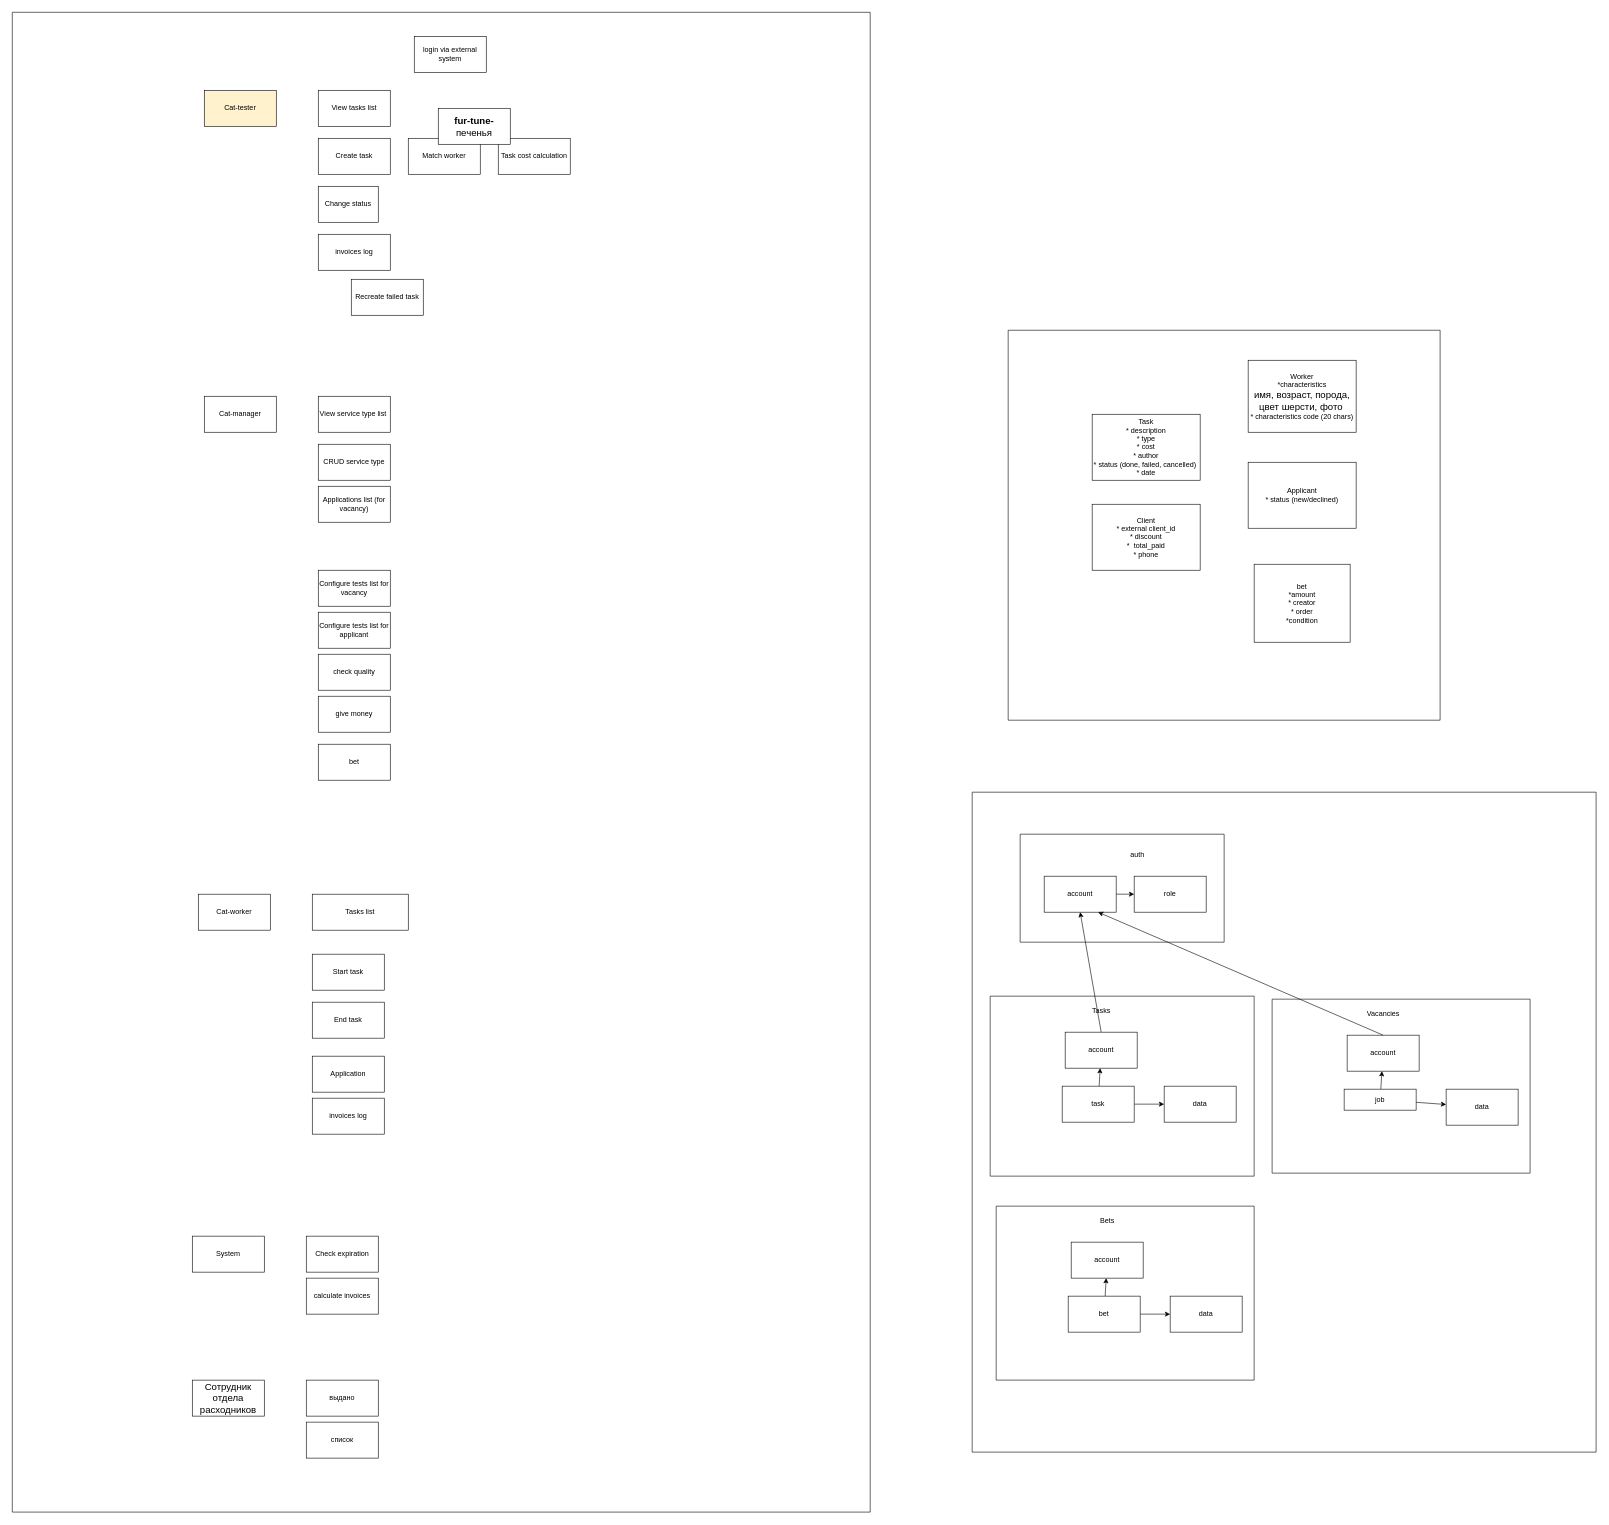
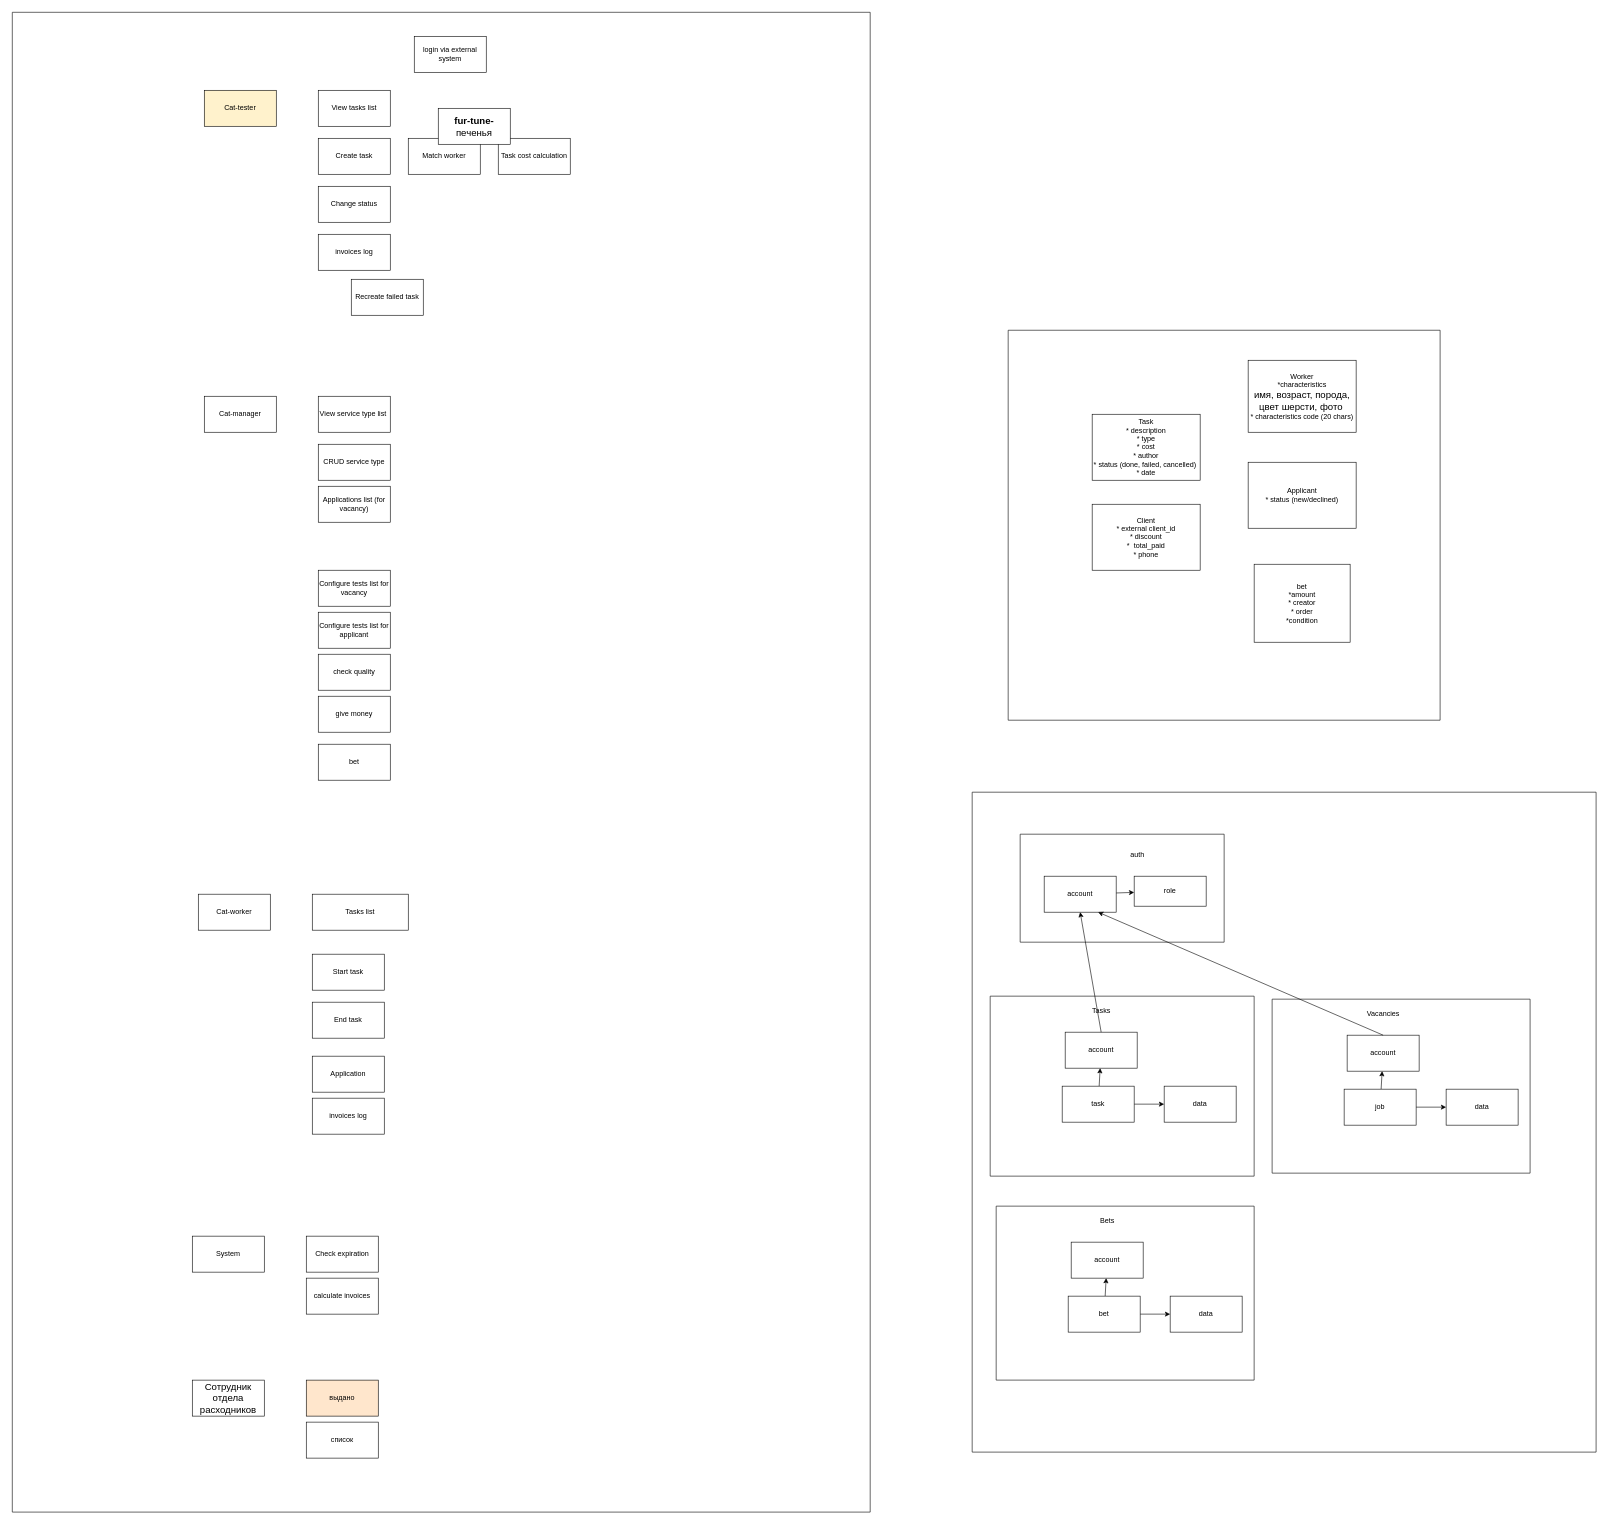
node "Change status": size 60x36 -> 72x36
node "role": size 72x36 -> 72x30
node "job": size 72x21 -> 72x36
node "выдано": fillcolor #ffffff -> #ffe6cc
